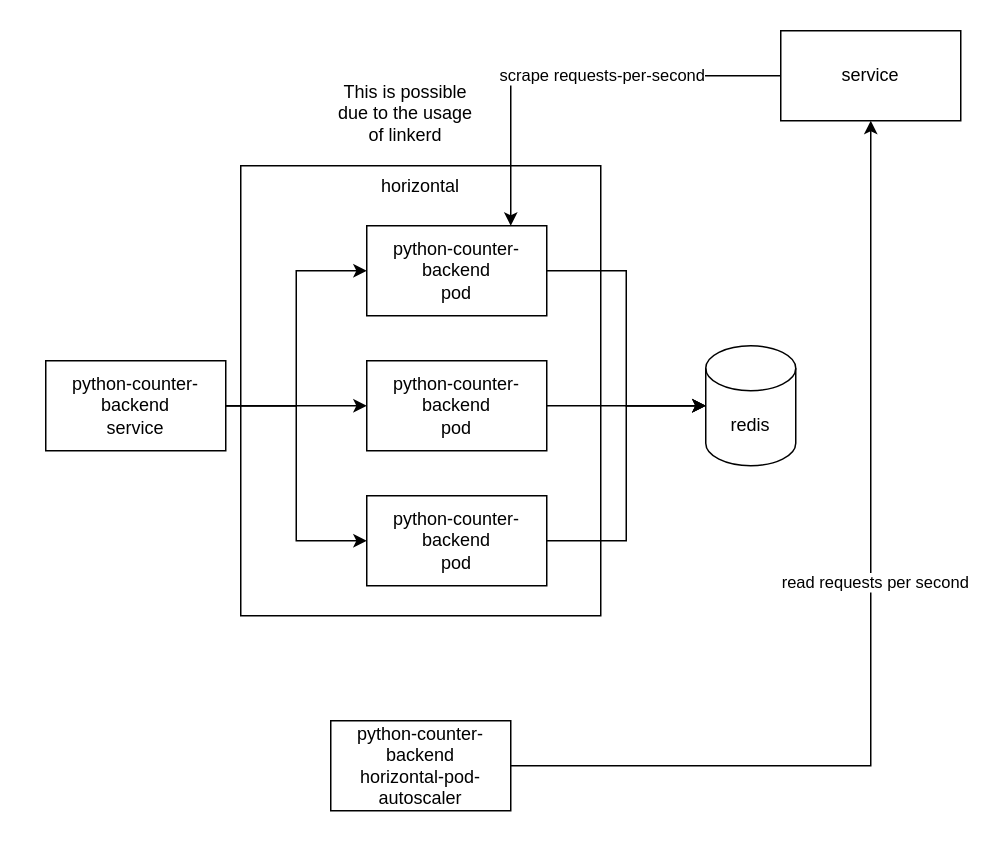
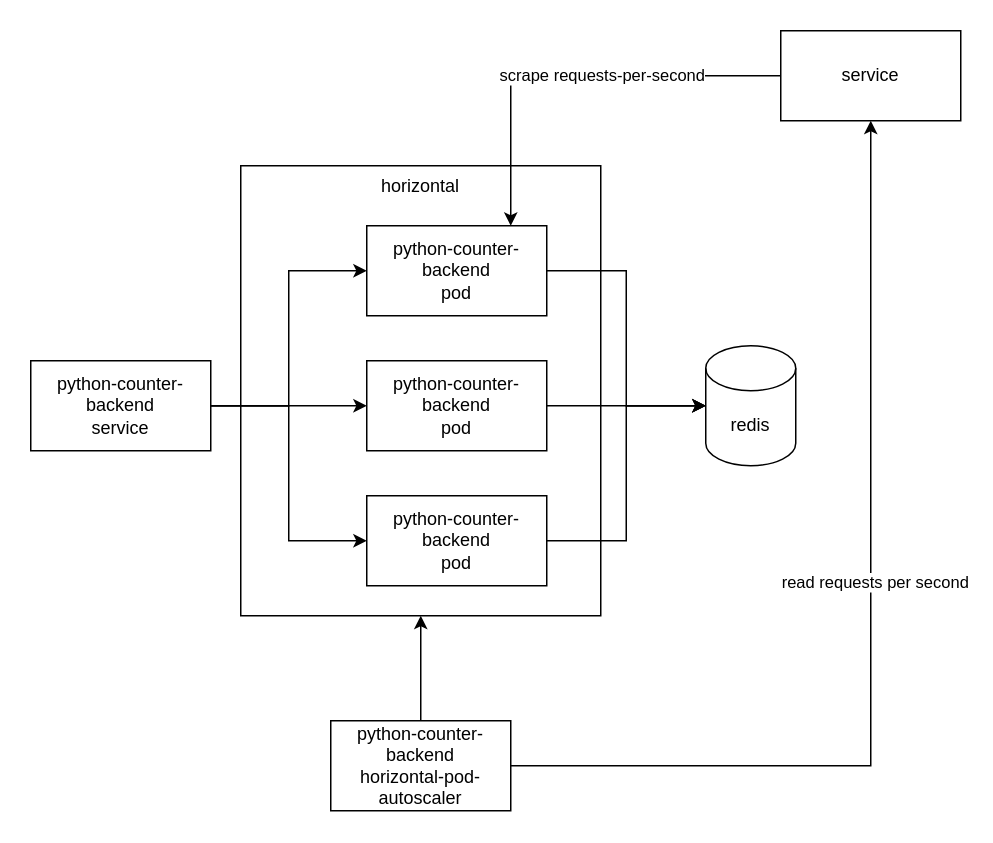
node "This is possible due to the usage of linkerd": removed
node "python-counter-backend service": moved (136, 406) -> (121, 406)
edge "python-counter-backend horizontal-pod-autoscaler" -> "horizontal": added
